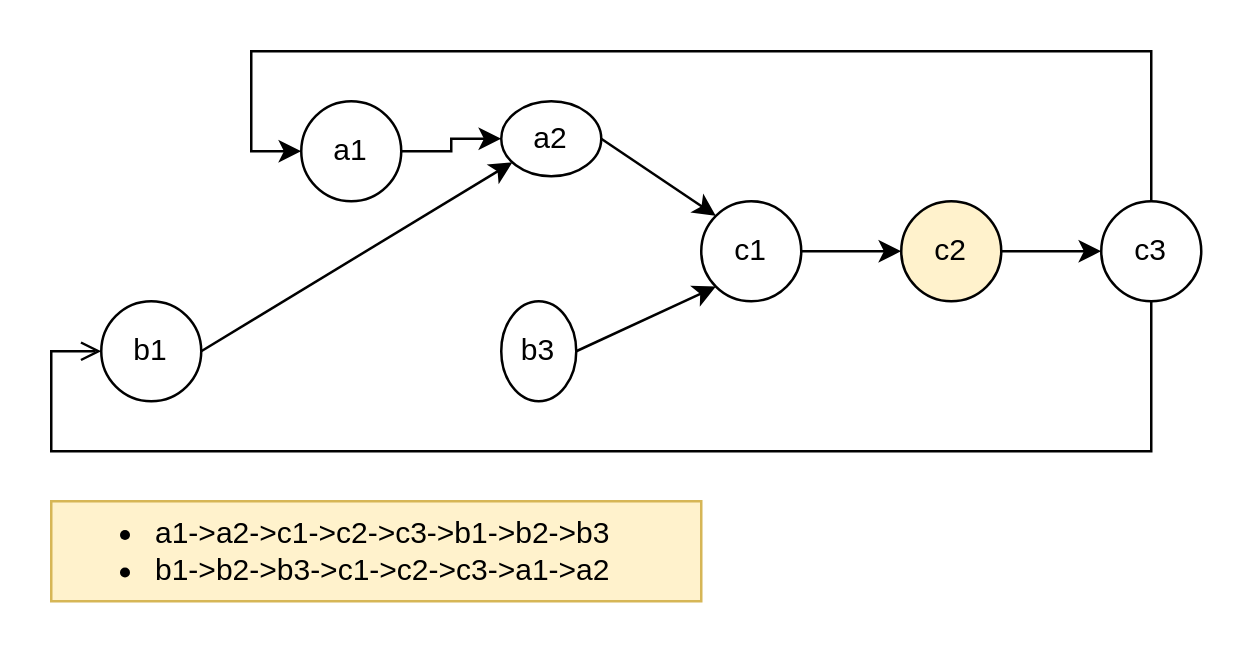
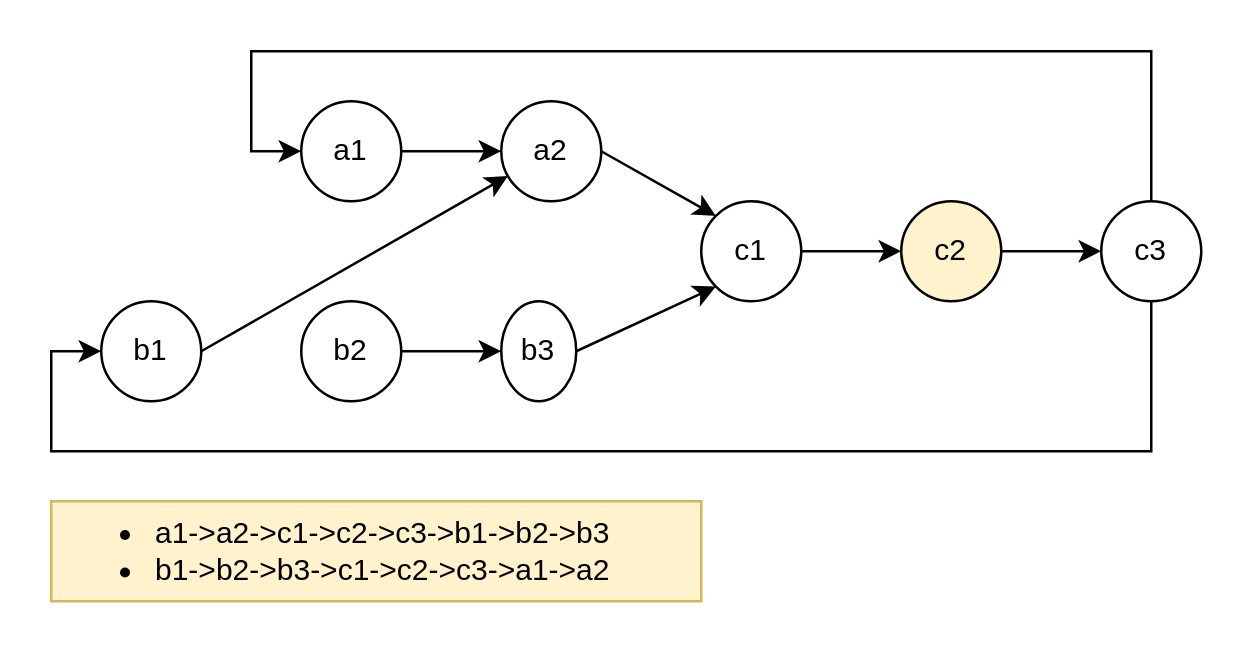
node "a2": size 100x75 -> 100x100
edge "c3" -> "b1": arrowhead open -> classic
node "b2": added
edge "b2" -> "b3": added
